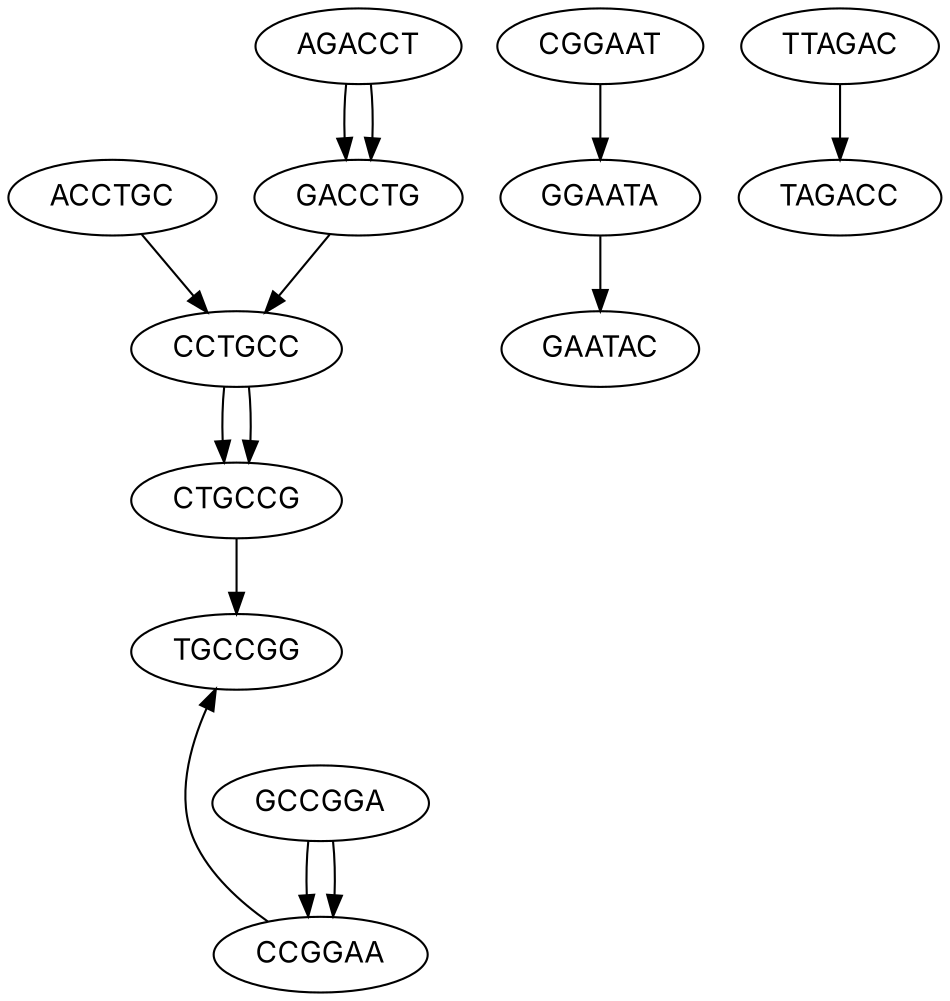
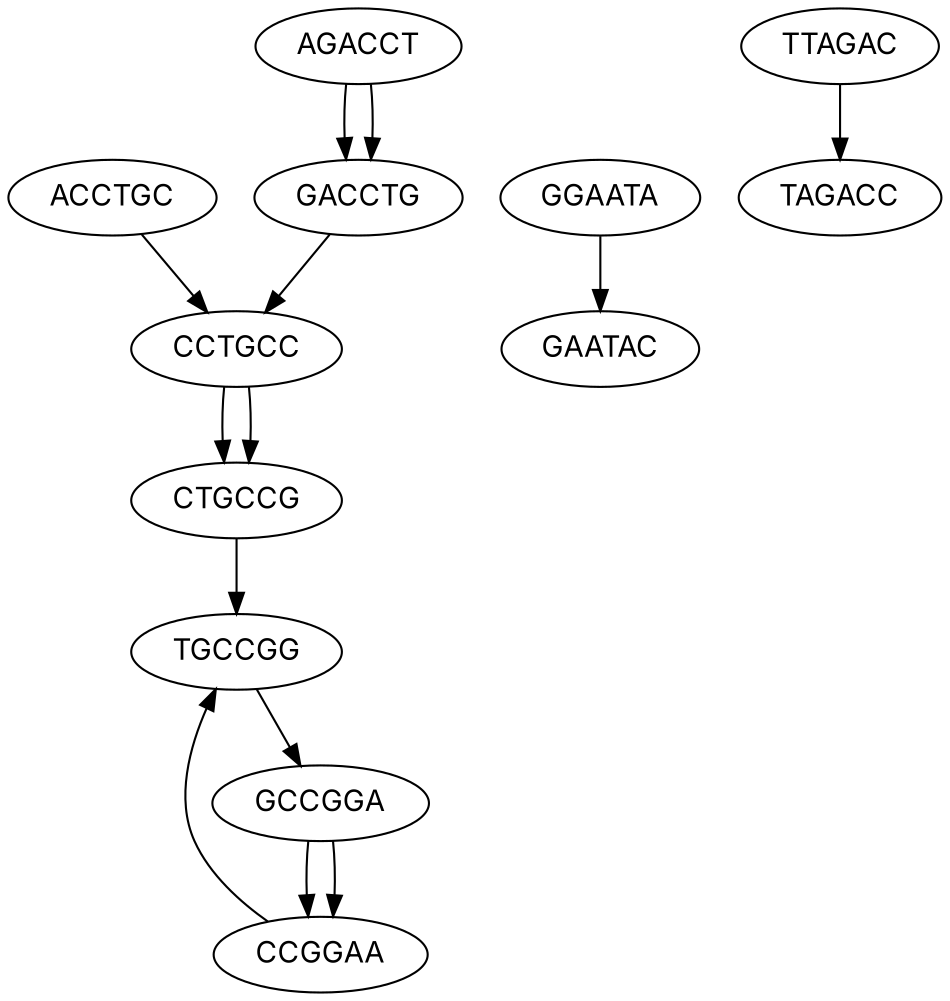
node "CGGAAT": removed
edge "TGCCGG" -> "GCCGGA": added
